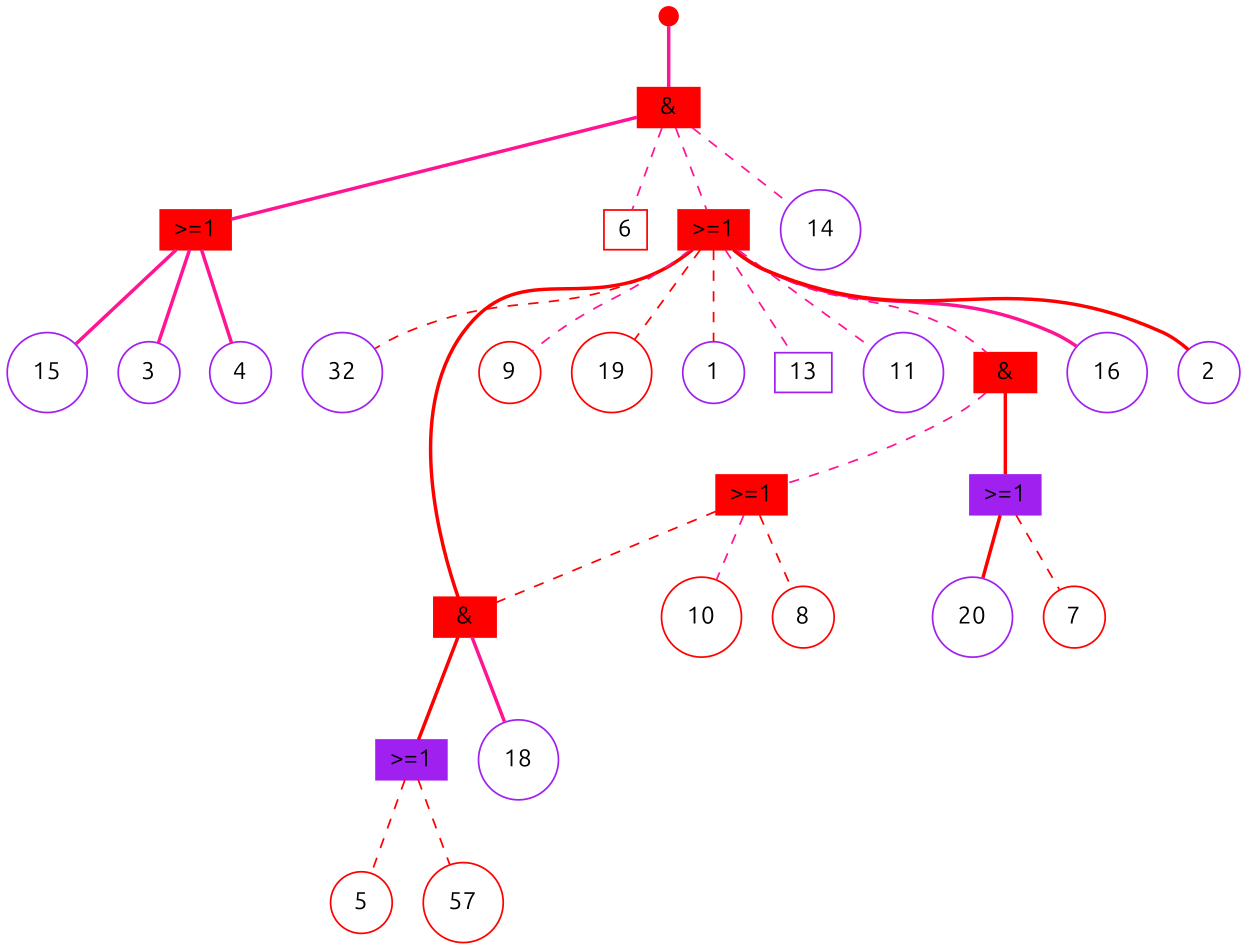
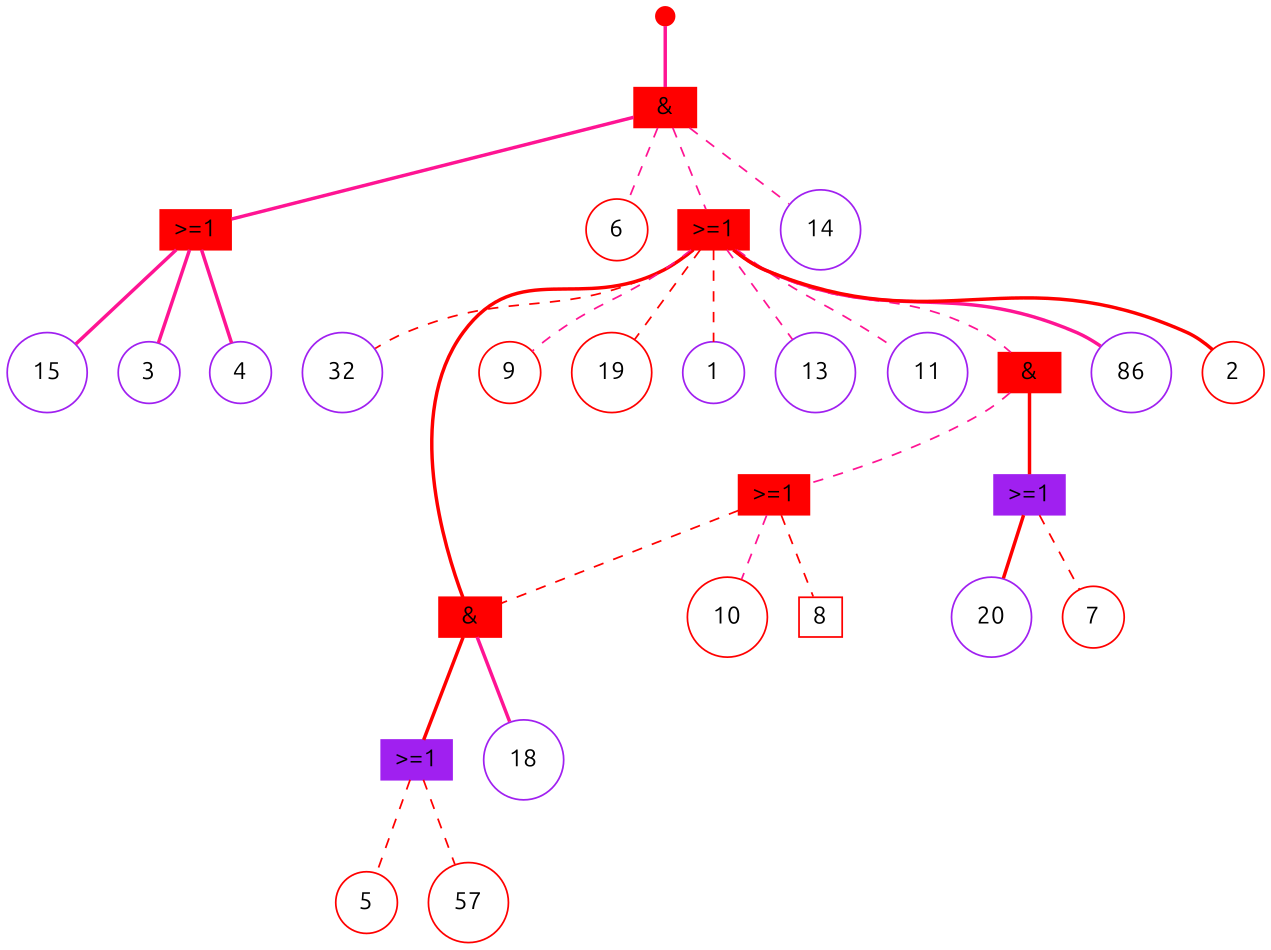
node "6": shape box -> circle
node "13": shape box -> circle
node "16": label "16" -> "86"
node "2": color purple -> red
node "8": shape circle -> box
